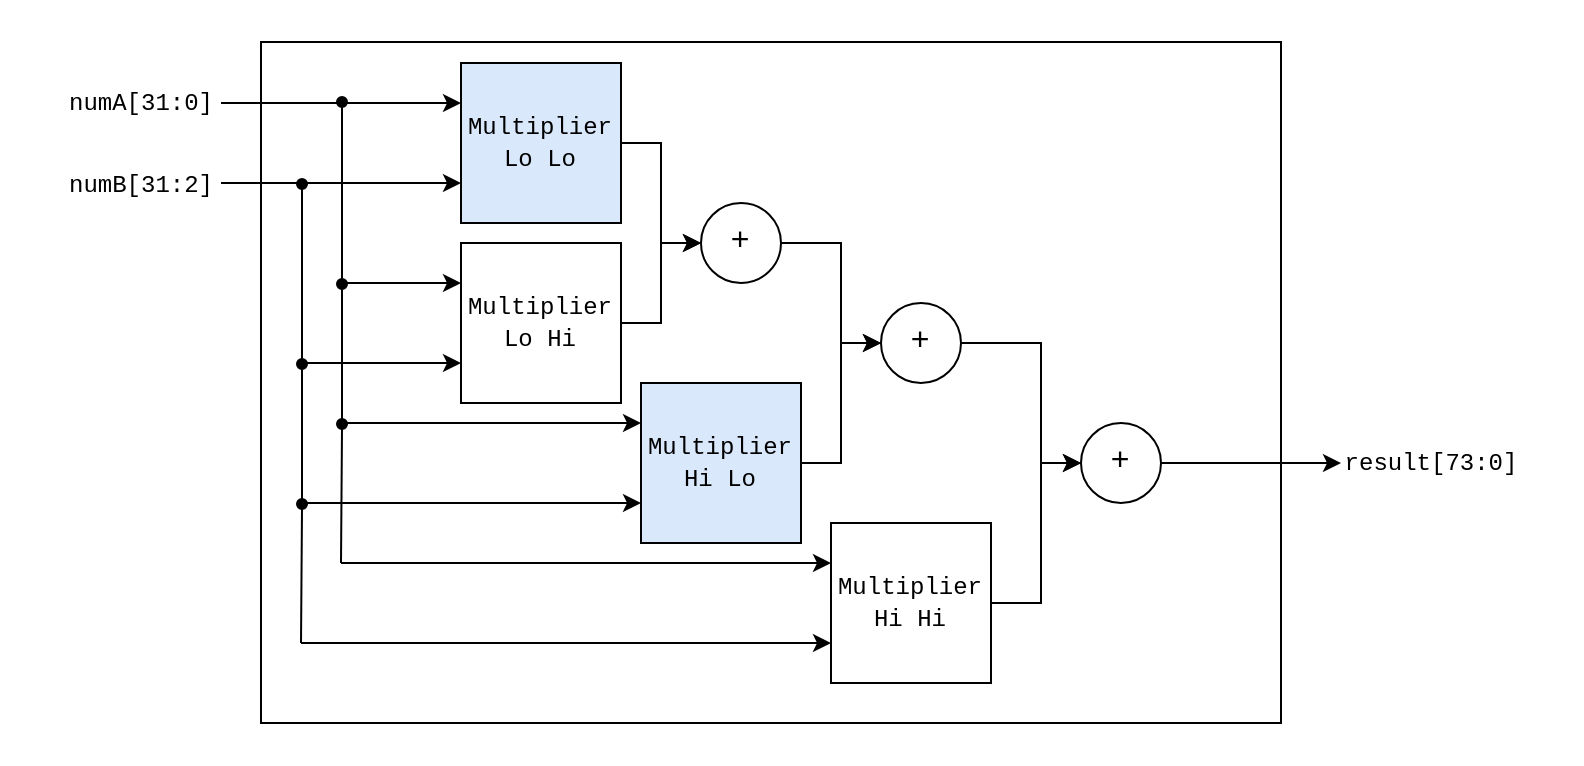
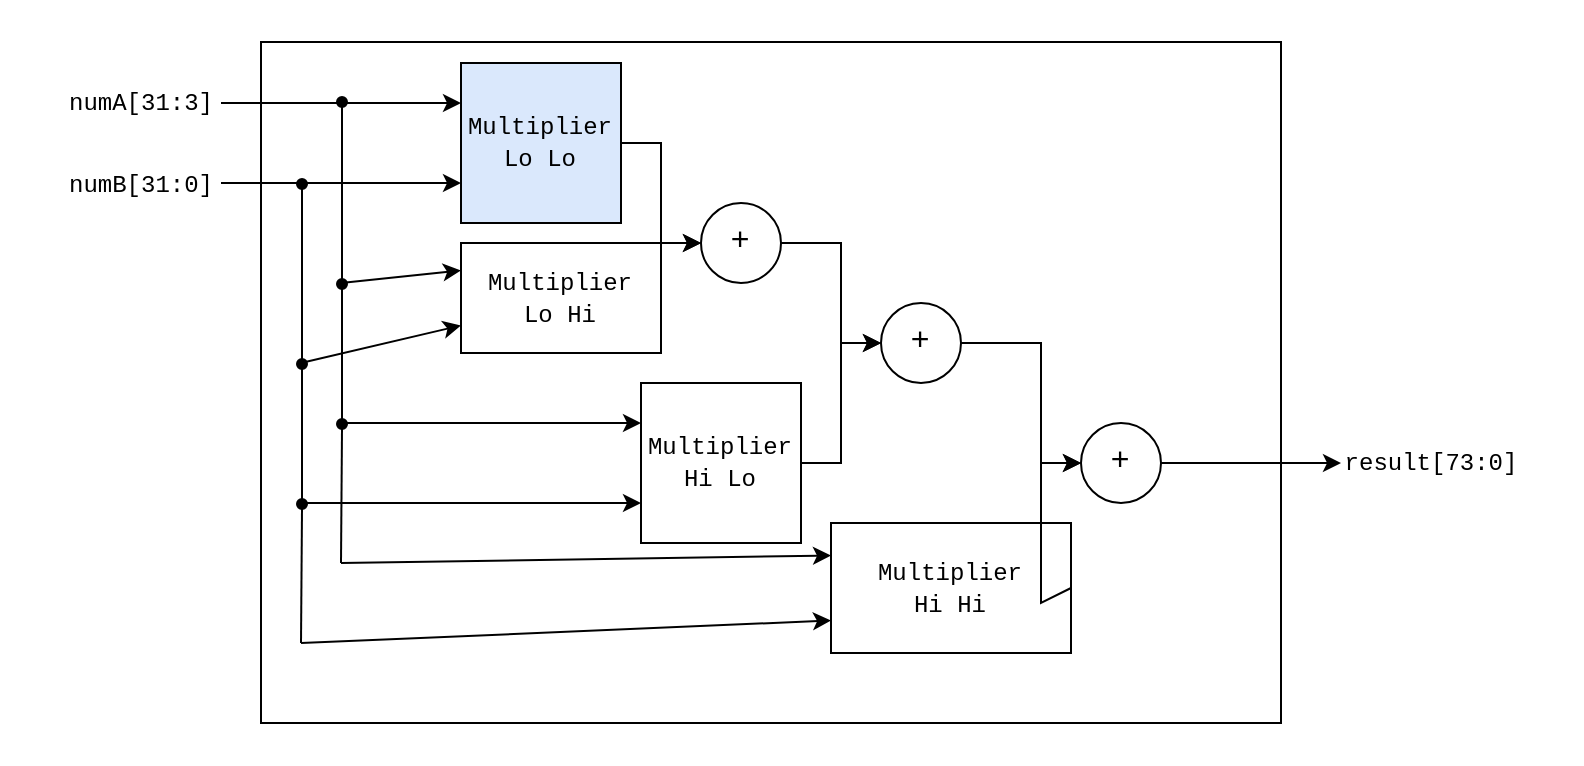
node "numA[31:0]": label "numA[31:0]" -> "numA[31:3]"
node "numB[31:2]": label "numB[31:2]" -> "numB[31:0]"
node "Multiplier Lo Hi": size 160x160 -> 200x110
node "Multiplier Hi Lo": fillcolor #dae8fc -> #ffffff
node "Multiplier Hi Hi": size 160x160 -> 240x130
